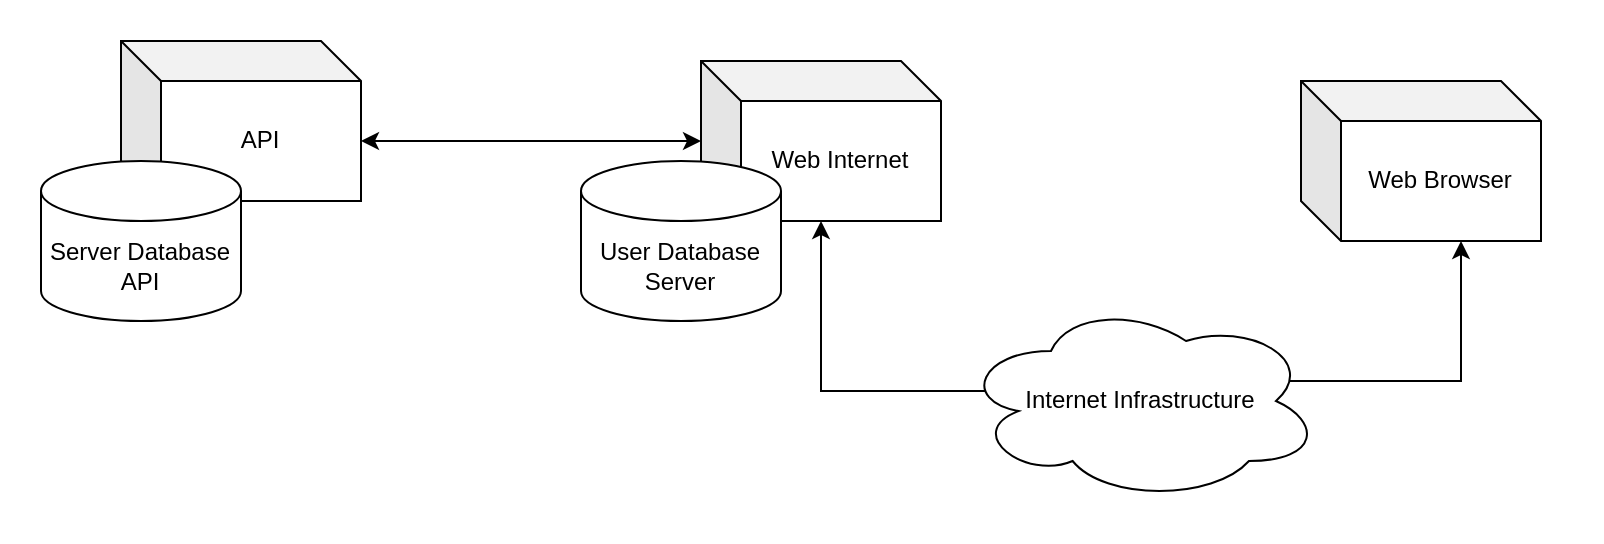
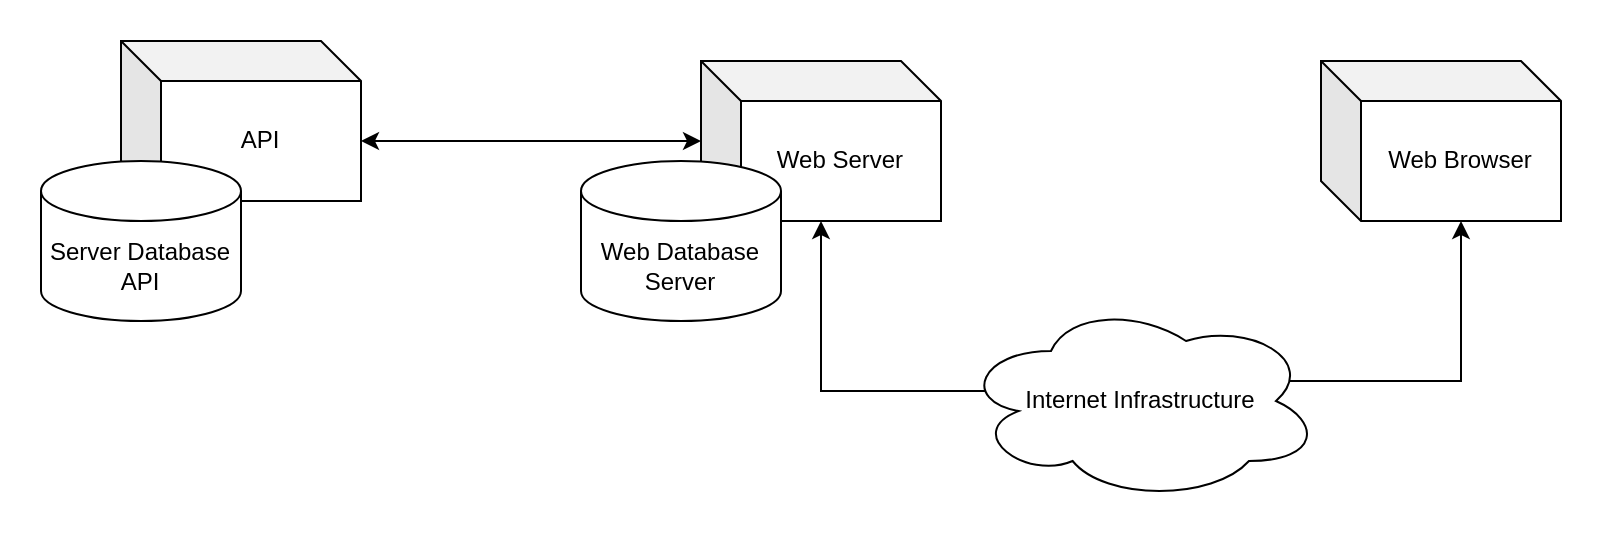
node "Web Internet": label "Web Internet" -> "Web Server"
node "Web Browser": moved (1421, 161) -> (1441, 141)
node "User Database Server": label "User Database Server" -> "Web Database Server"
